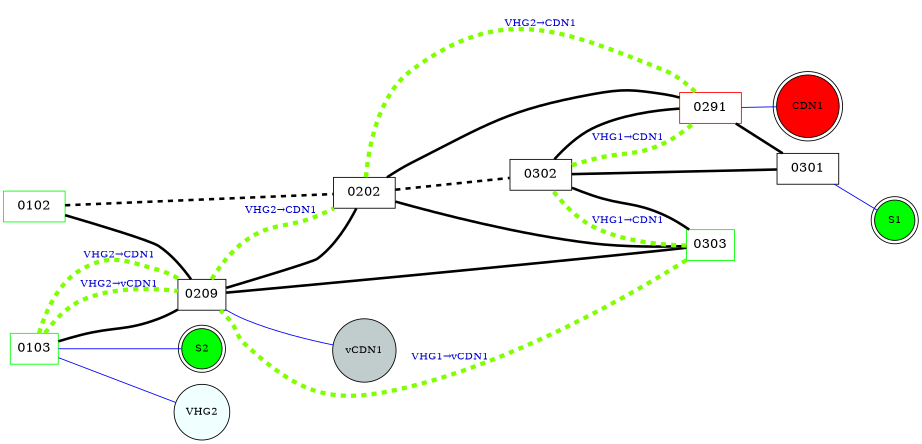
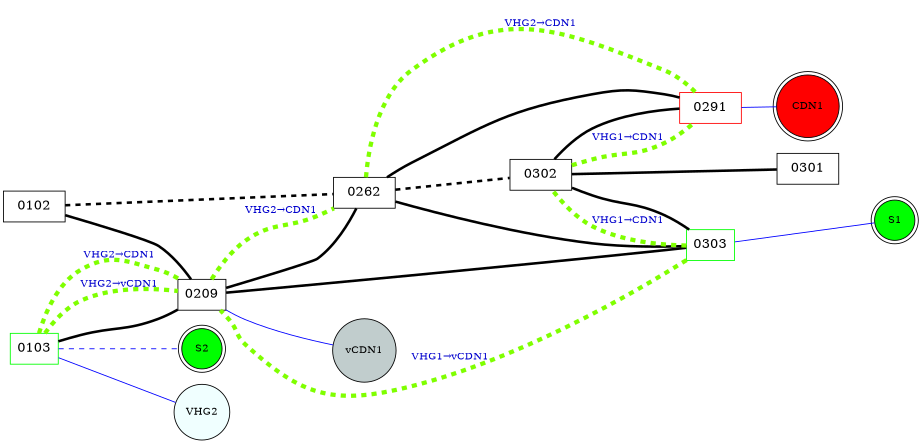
edge "0291" -- "0301": removed
node "0202": label "0202" -> "0262"
edge "0301" -- "S1": now "0303" -- "S1"
node "0102": color green1 -> black
edge "0103" -- "S2": style solid -> dashed
